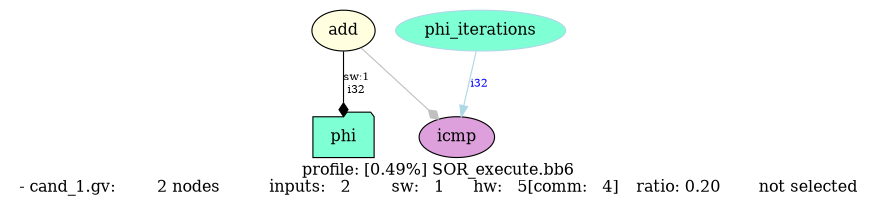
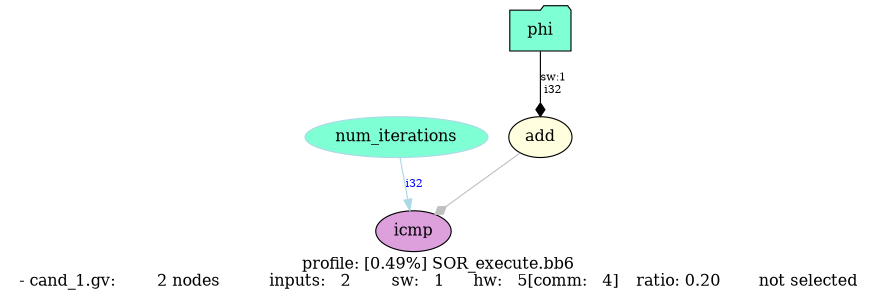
node "phi_iterations": label "phi_iterations" -> "num_iterations"
edge "add" -> "phi": reversed
